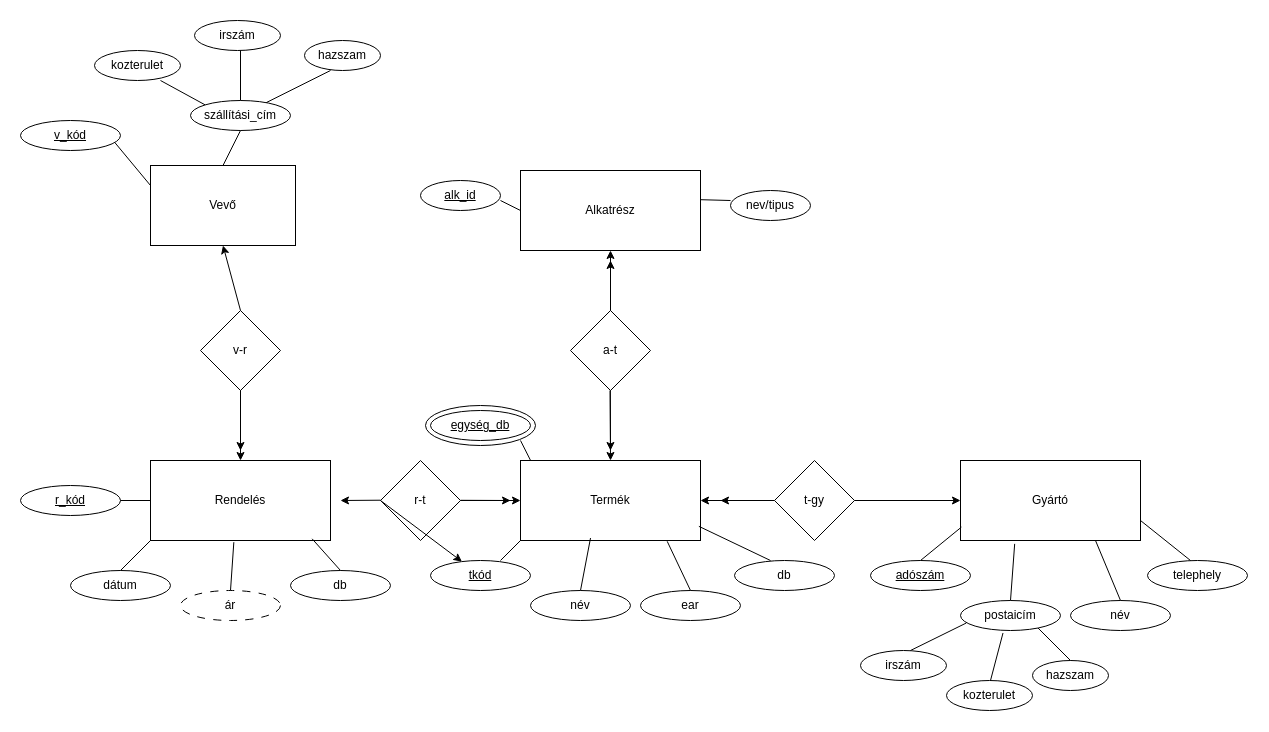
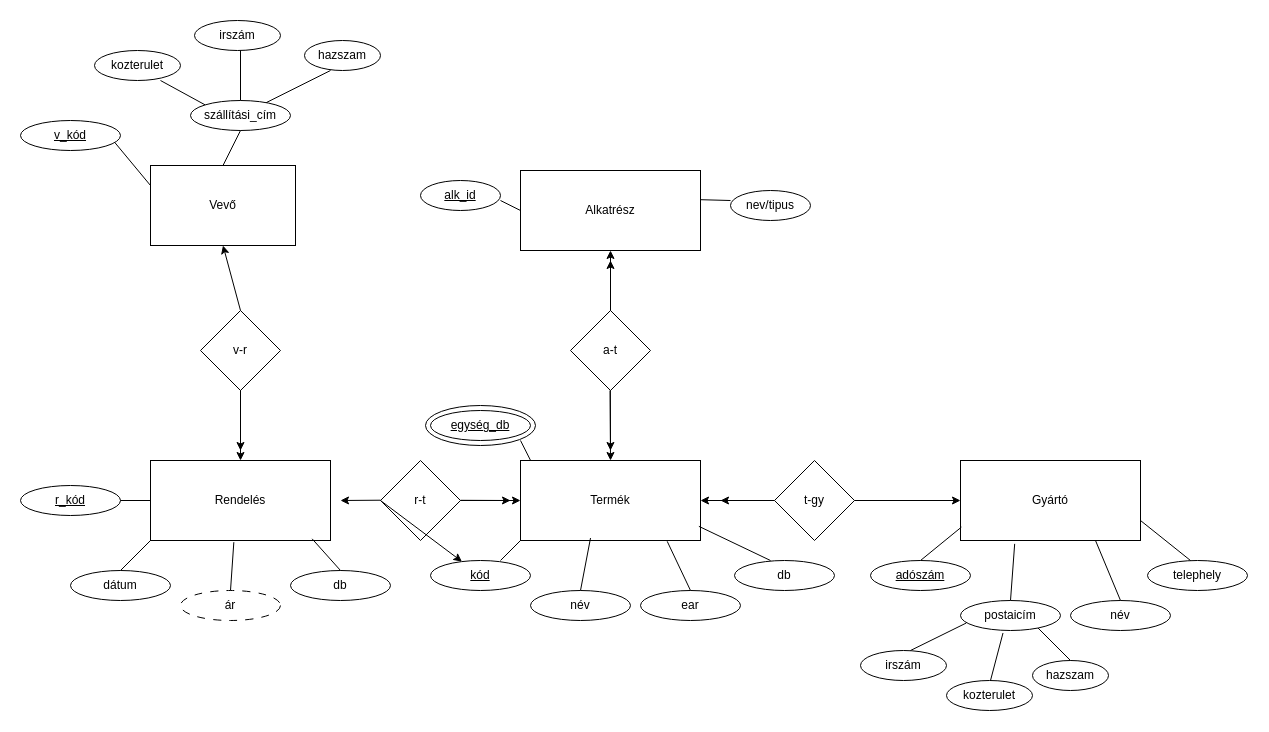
node "tkód": label "tkód" -> "kód"
